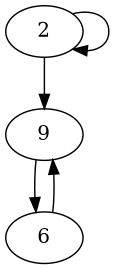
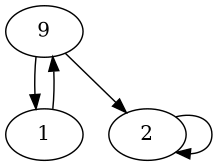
edge "2" -> "9": reversed
node "6": label "6" -> "1"
